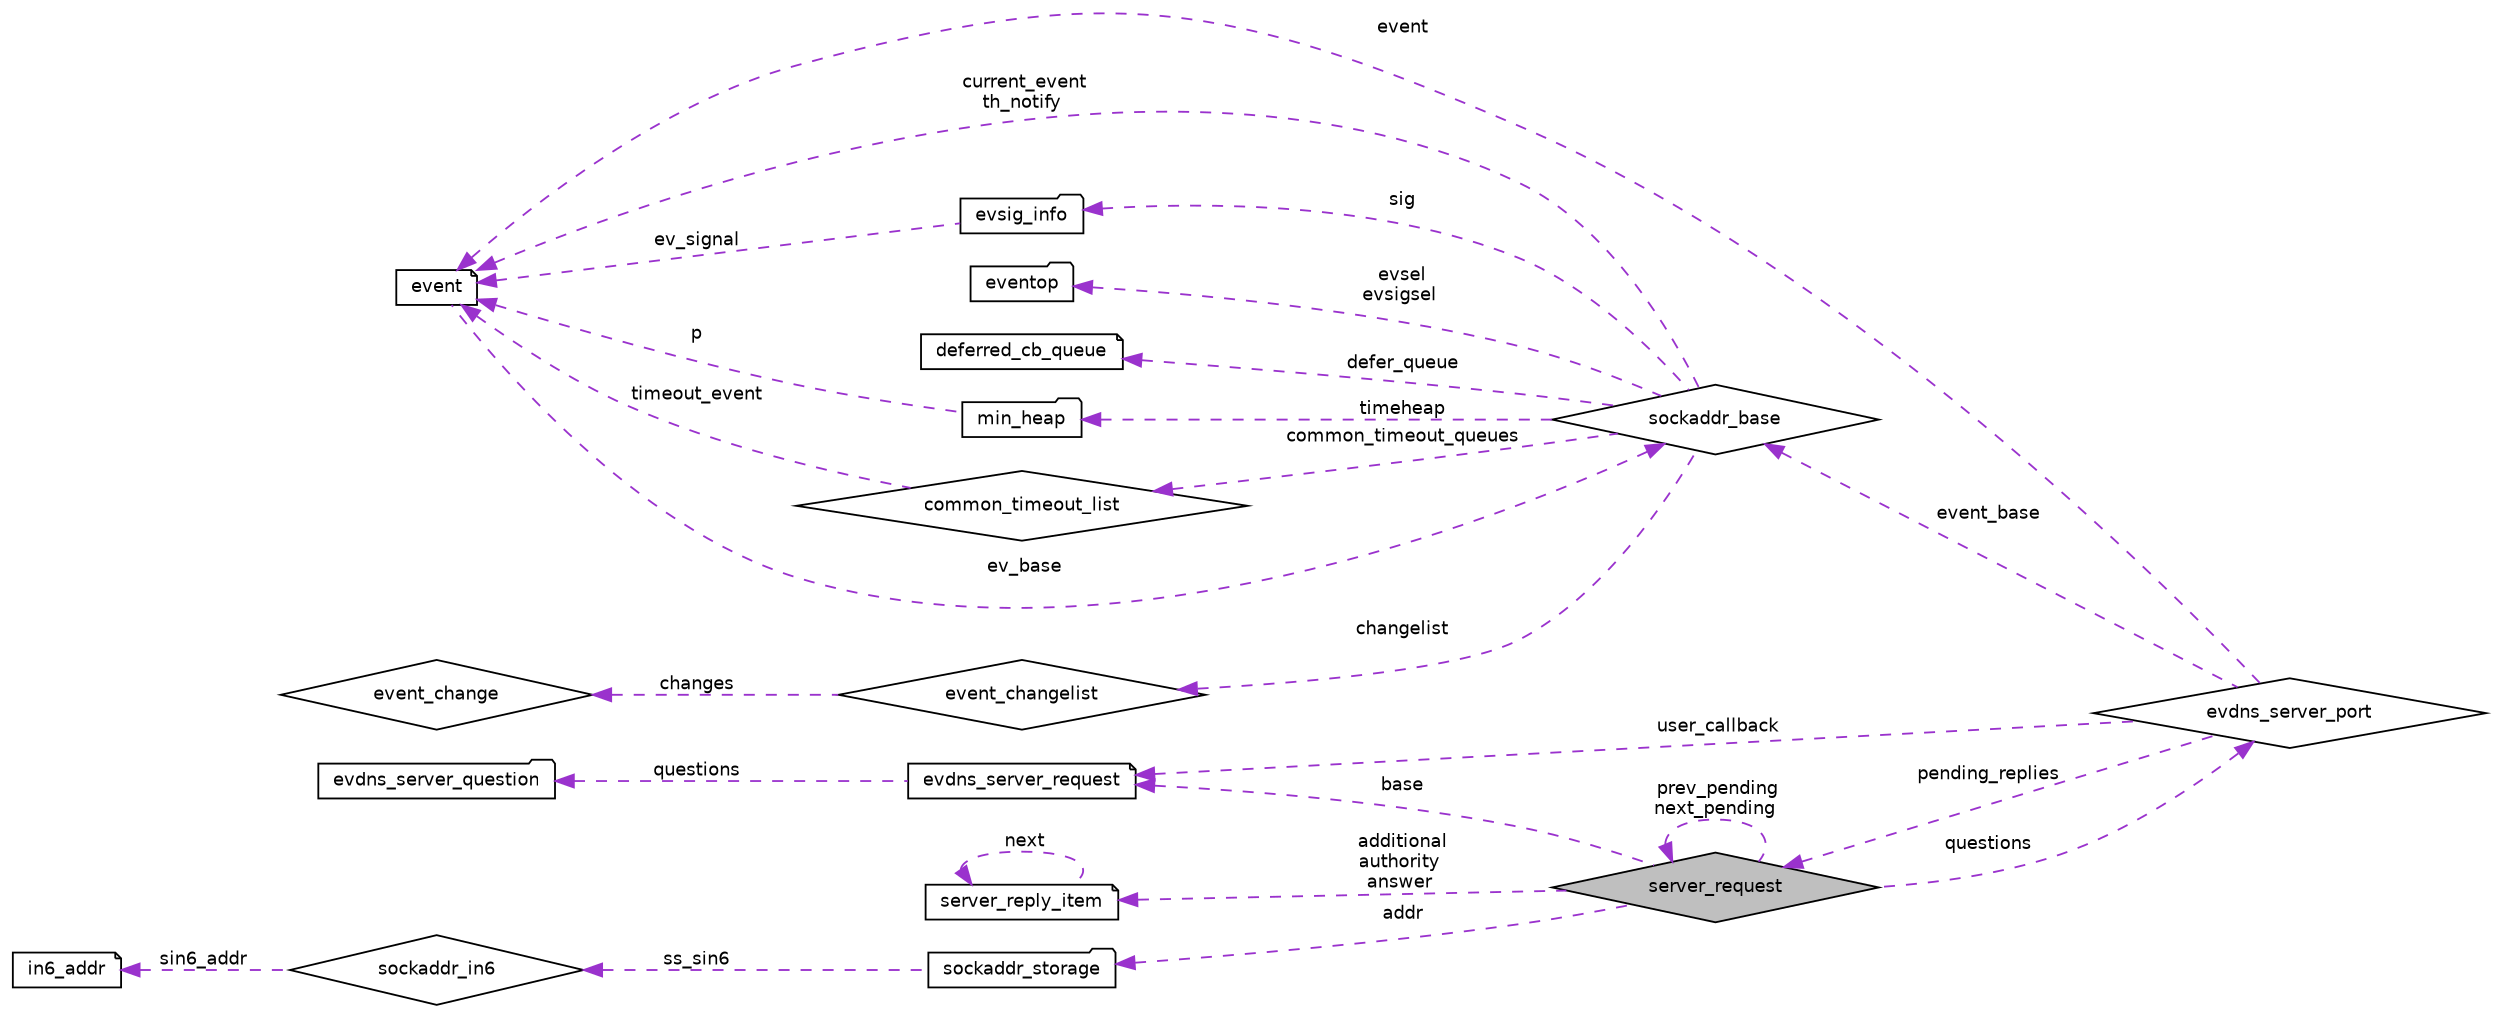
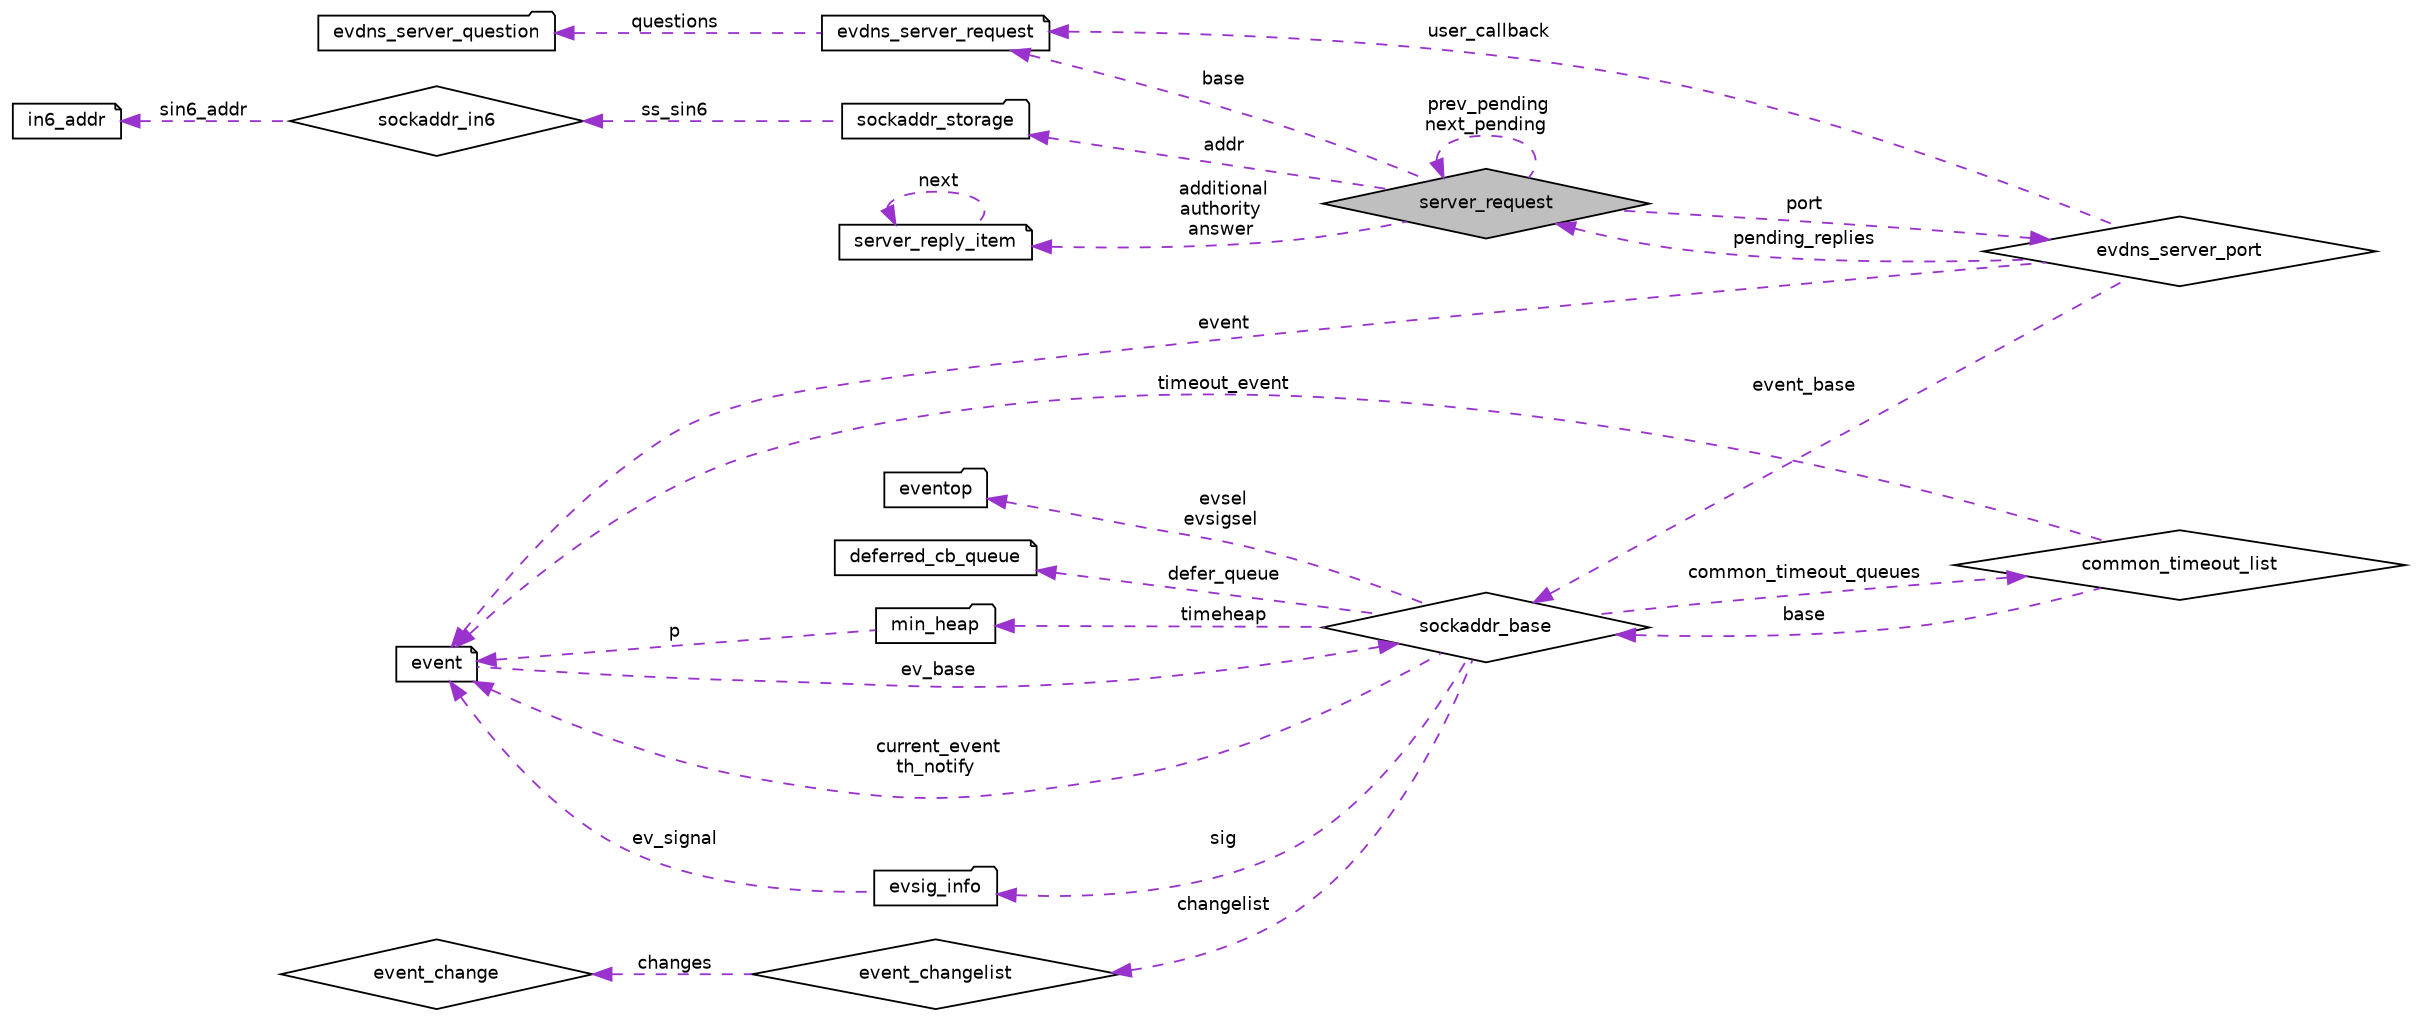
edge "common_timeout_list" -> "sockaddr_base": added, label "base"
edge "server_request" -> "evdns_server_port": label " questions" -> " port"
